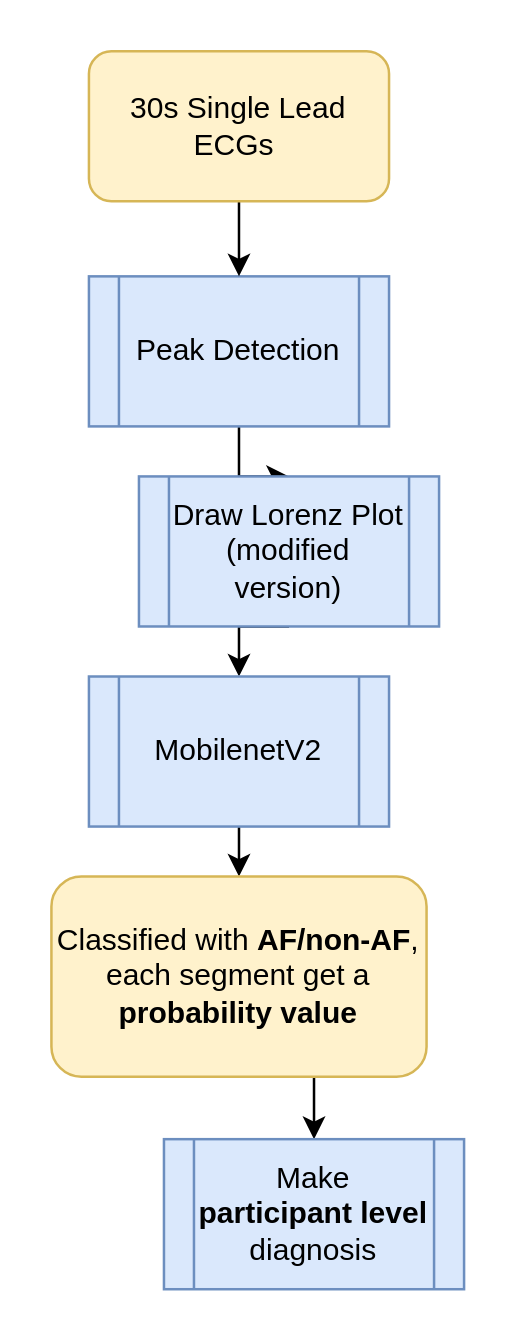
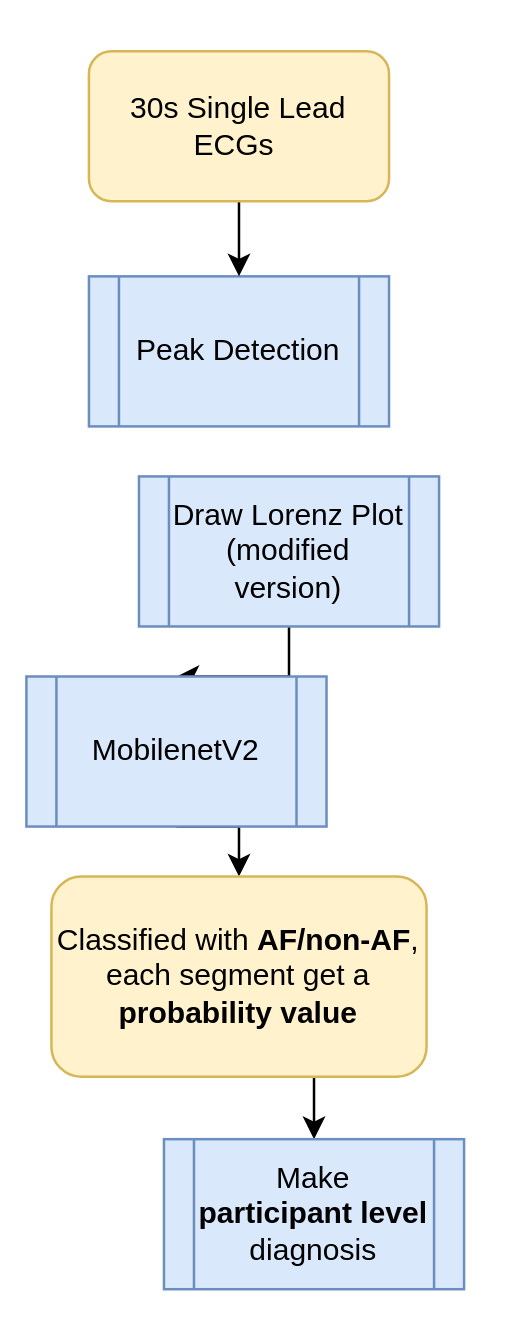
edge "Peak Detection" -> "Draw Lorenz Plot (modified version)": removed
node "MobilenetV2": moved (239, 751) -> (176, 751)
